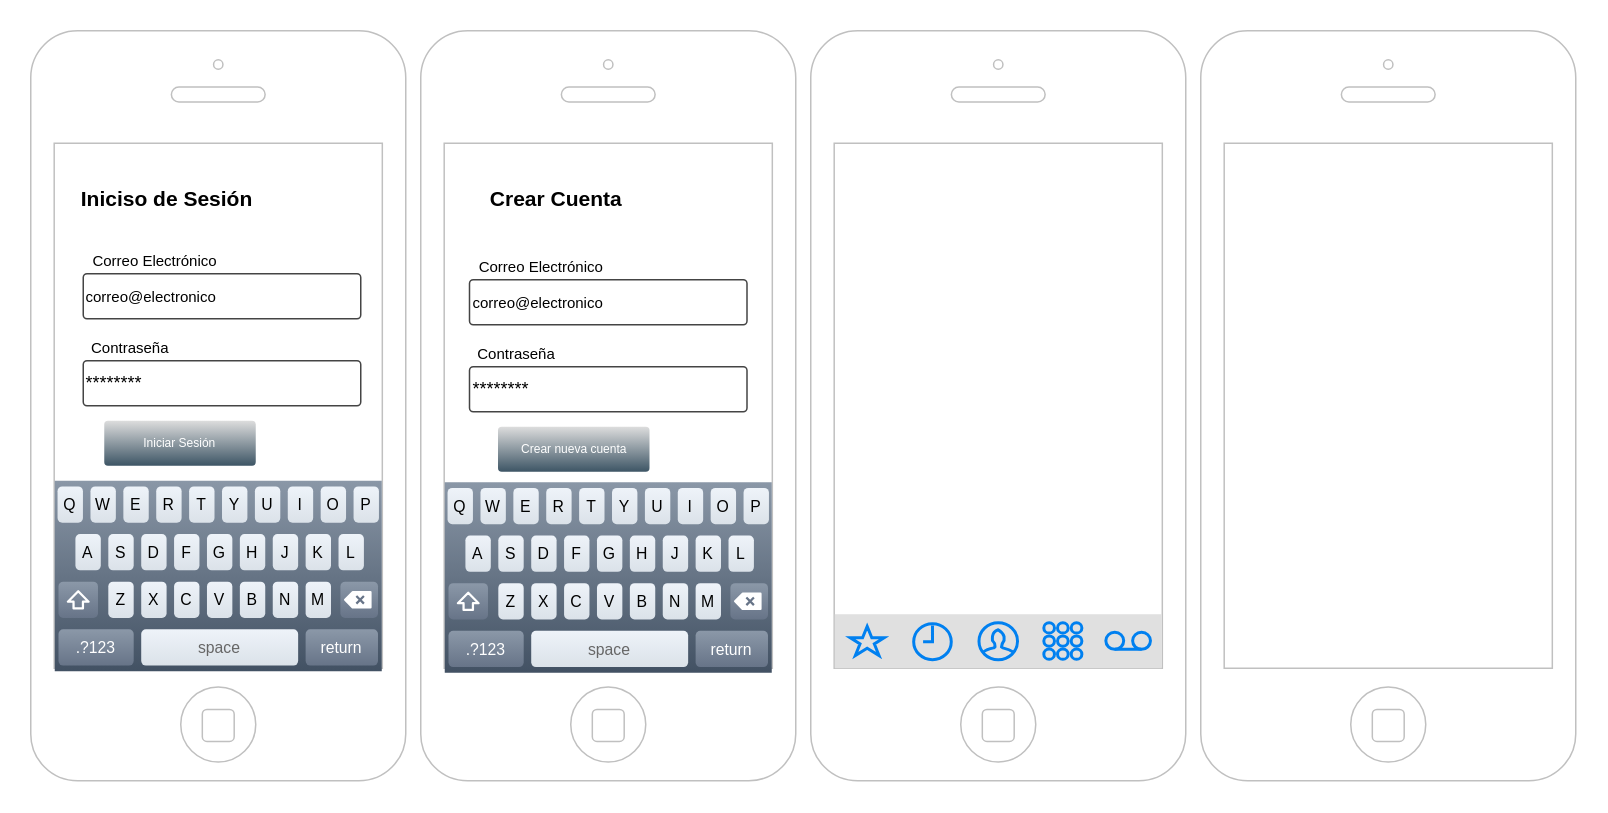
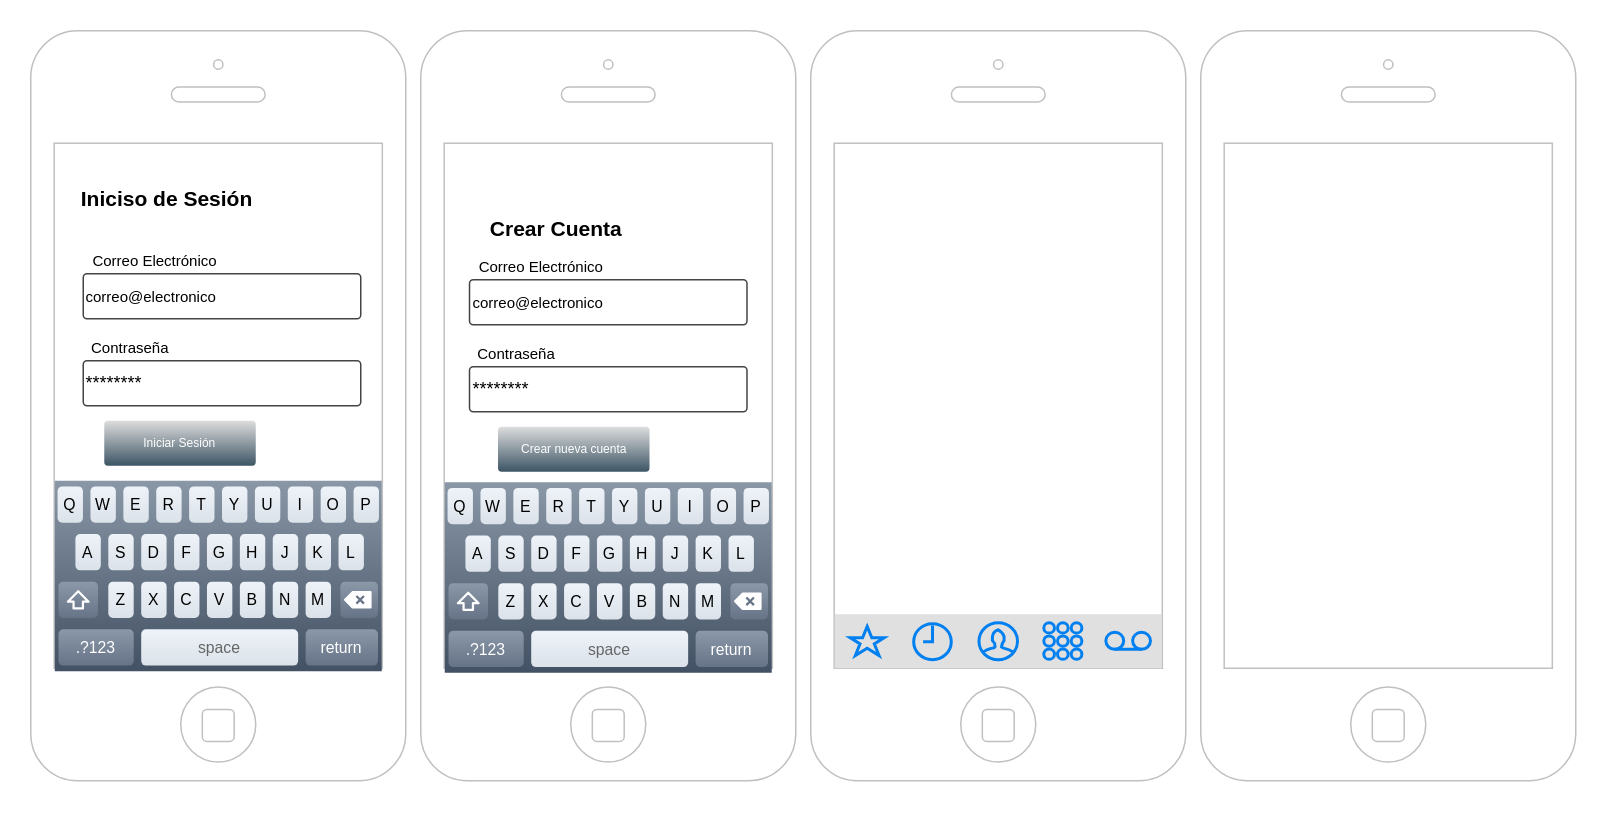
node "Crear Cuenta": moved (557, 196) -> (557, 226)
